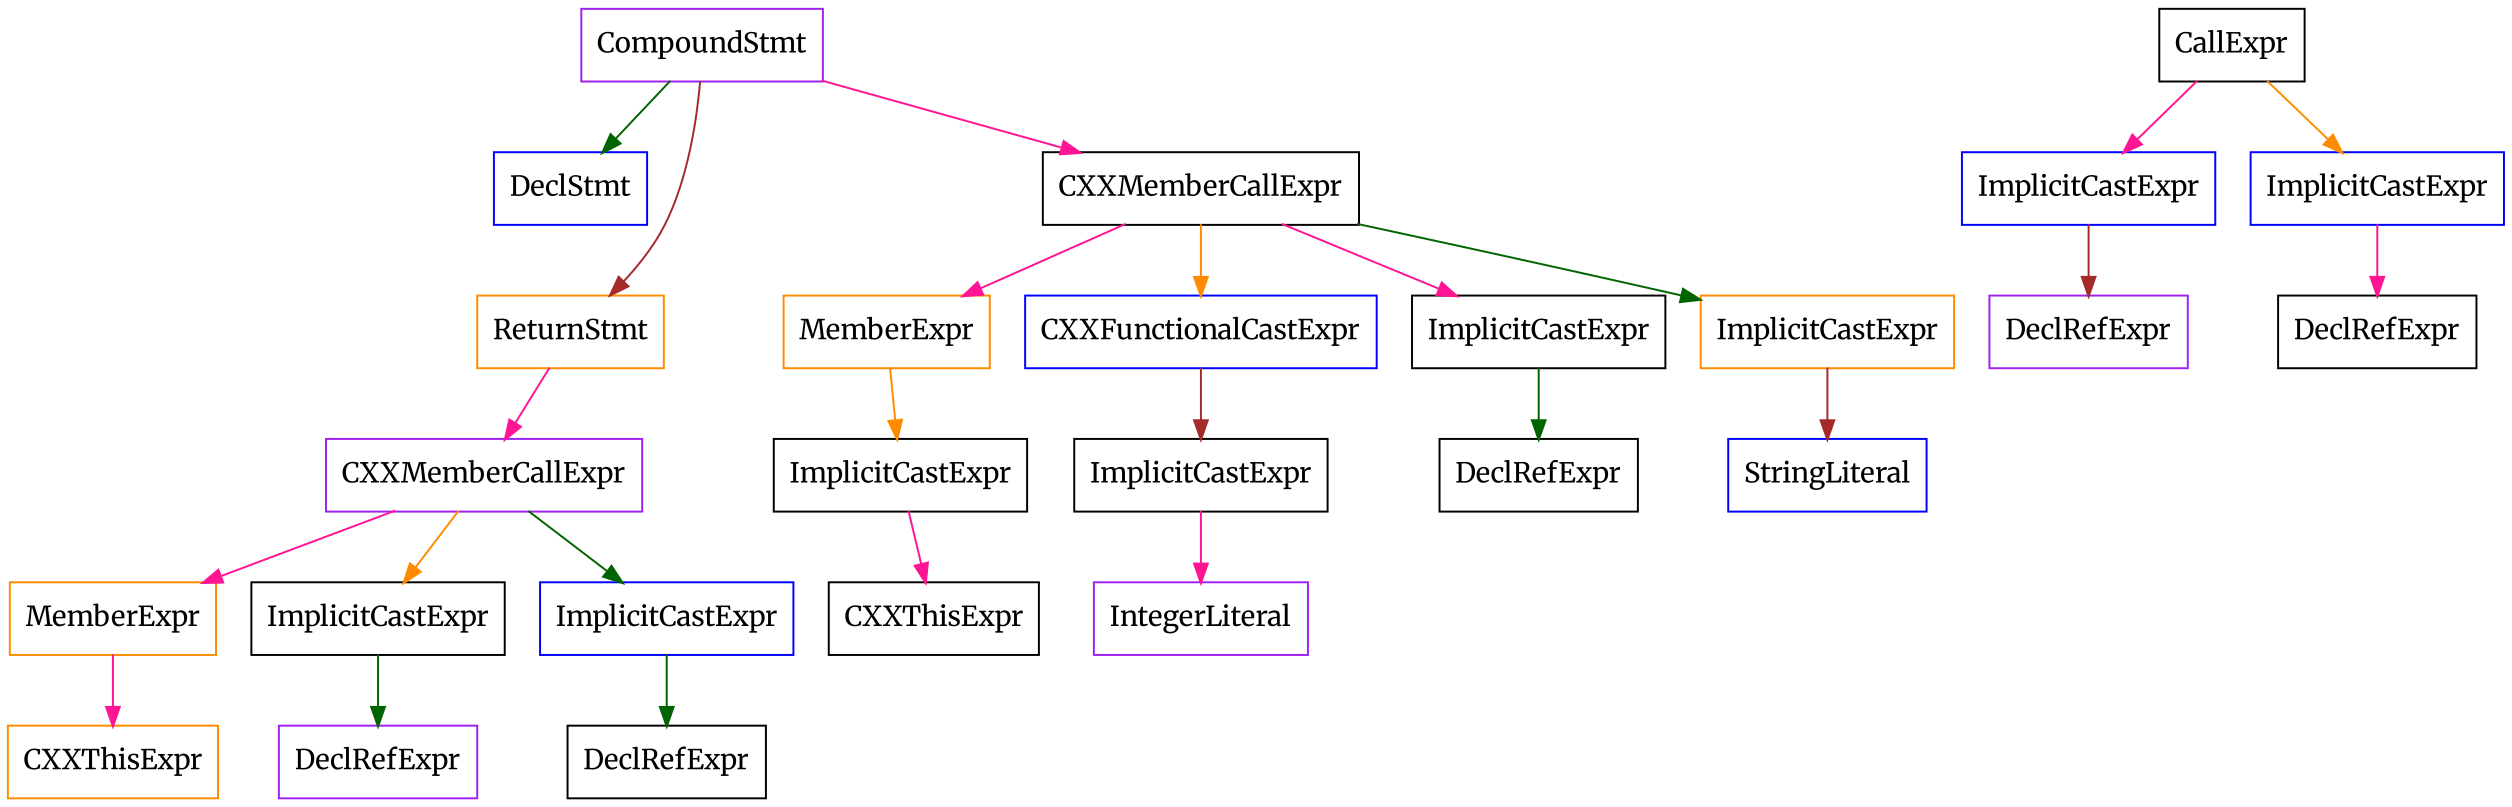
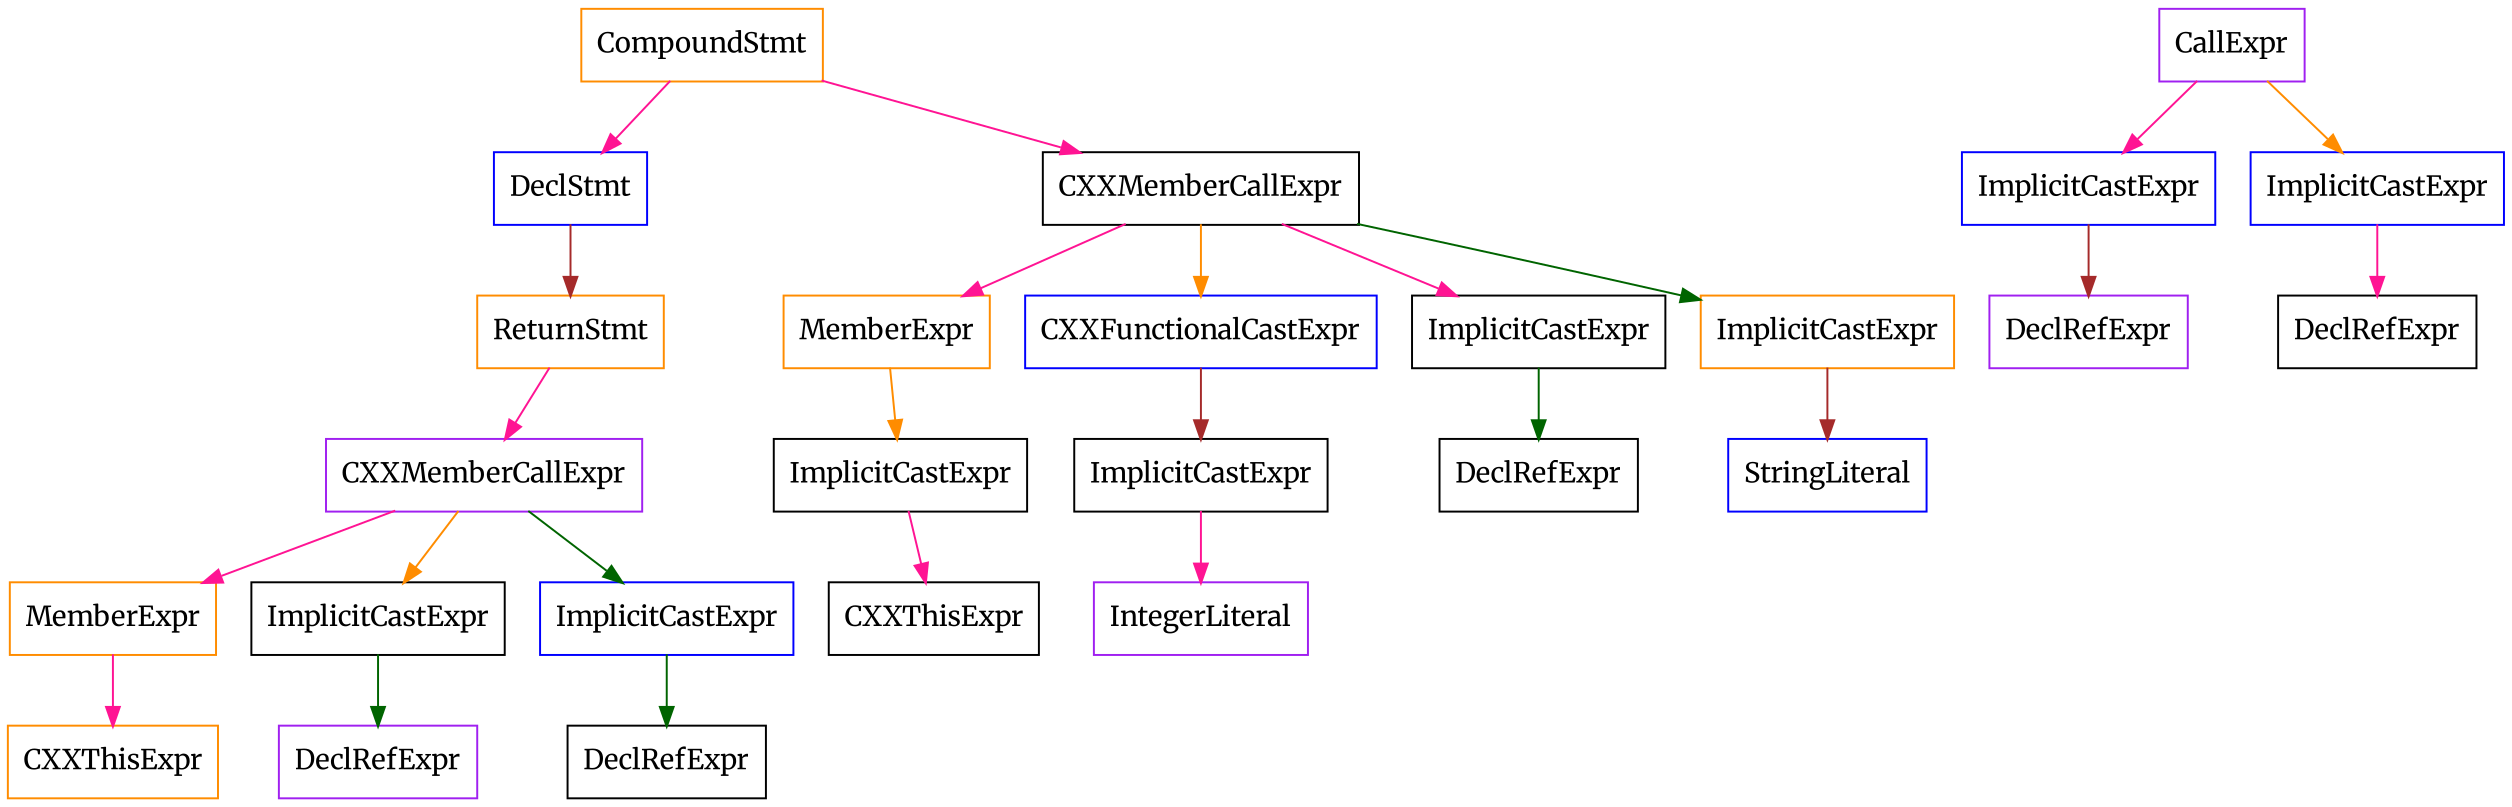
node "CompoundStmt": color purple -> darkorange
node "CallExpr": color black -> purple
edge "CompoundStmt" -> "DeclStmt": color darkgreen -> deeppink
edge "CompoundStmt" -> "ReturnStmt": now "DeclStmt" -> "ReturnStmt"
